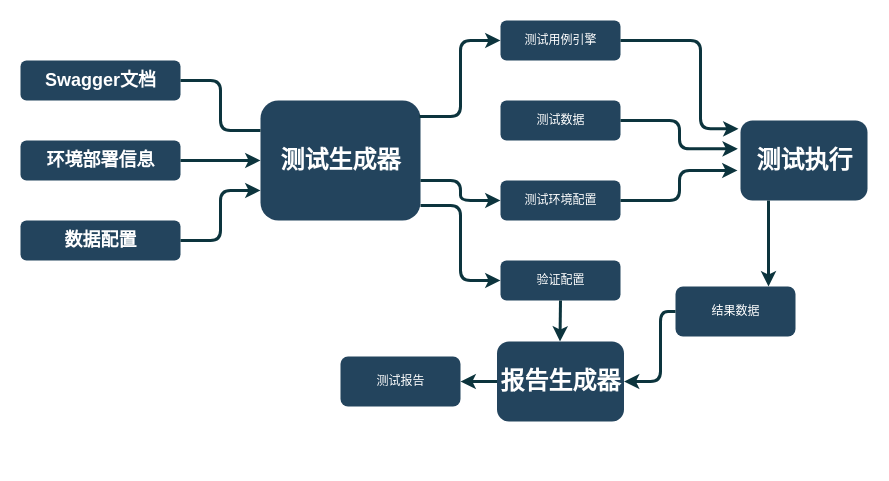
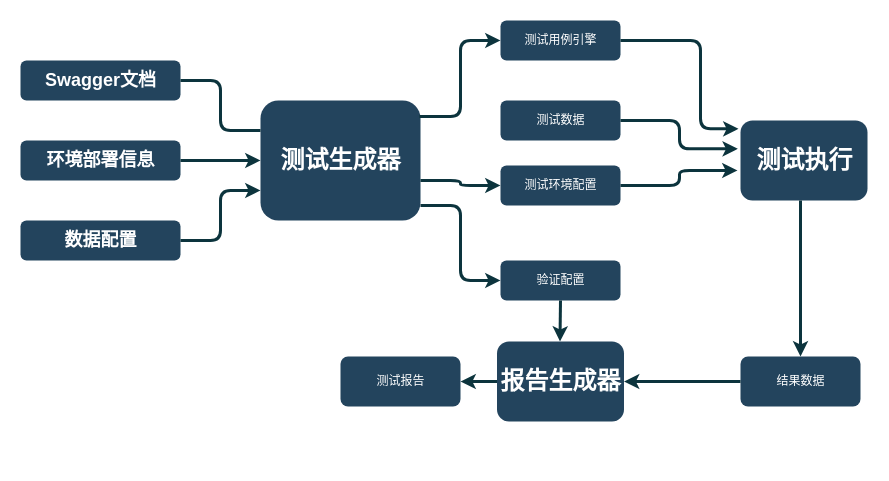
node "测试环境配置": moved (561, 201) -> (561, 186)
node "结果数据": moved (736, 312) -> (801, 382)
